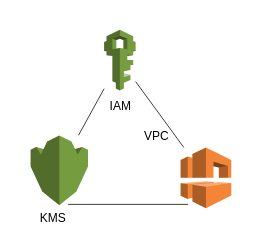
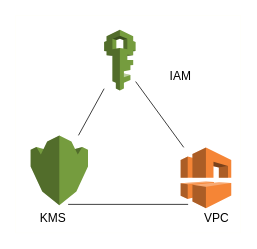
node "IAM": moved (120, 105) -> (180, 75)
node "VPC": moved (156, 135) -> (216, 218)
